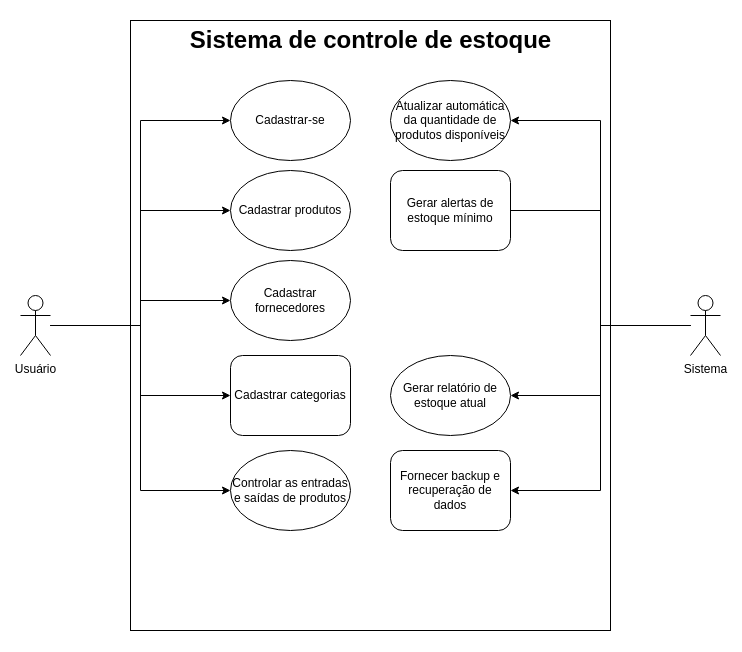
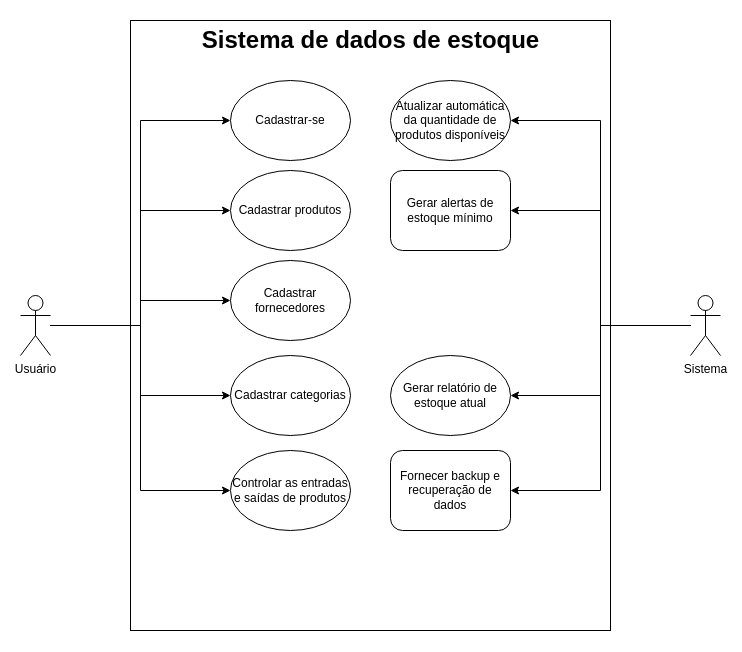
node "Sistema de controle de estoque": label "Sistema de controle de estoque" -> "Sistema de dados de estoque"
edge "Gerar alertas de estoque mínimo" -- "Sistema": arrowhead none -> classic
node "Cadastrar categorias": shape rounded rectangle -> ellipse
